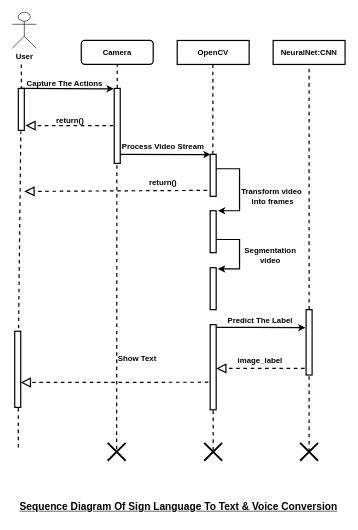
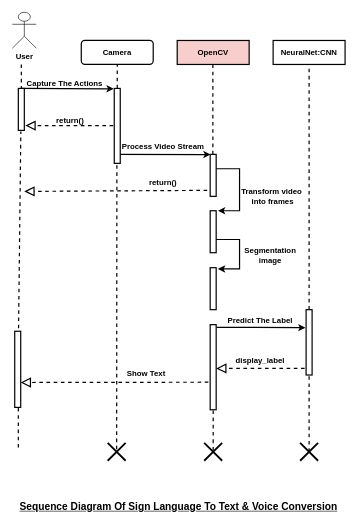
node "OpenCV": fillcolor #ffffff -> #f8cecc
node "Segmentation video": label "Segmentation video" -> "Segmentation image"
node "Show Text": moved (137, 359) -> (146, 374)
node "image_label": label "image_label" -> "display_label"
